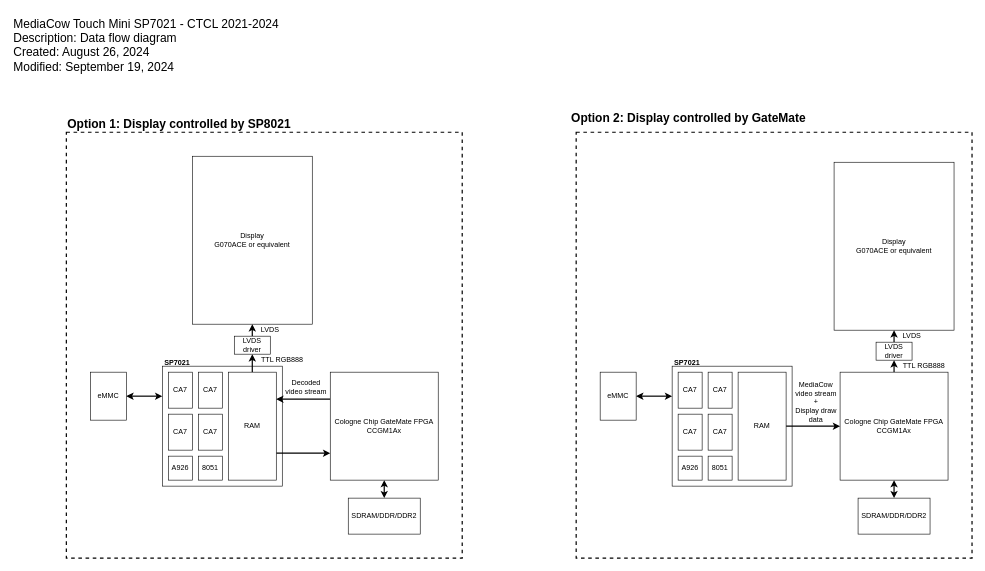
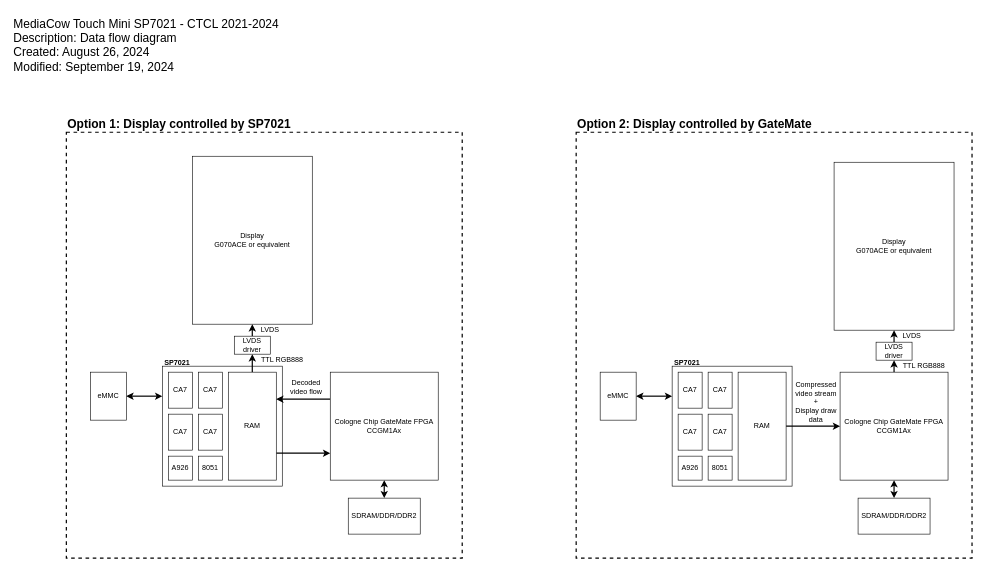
node "Option 2: Display controlled by GateMate": moved (690, 117) -> (696, 123)
node "Option 1: Display controlled by SP8021": label "Option 1: Display controlled by SP8021" -> "Option 1: Display controlled by SP7021"
node "Decoded video stream": label "Decoded video stream" -> "Decoded video flow"
node "MediaCow video stream + Display draw data": label "MediaCow video stream + Display draw data" -> "Compressed video stream + Display draw data"
